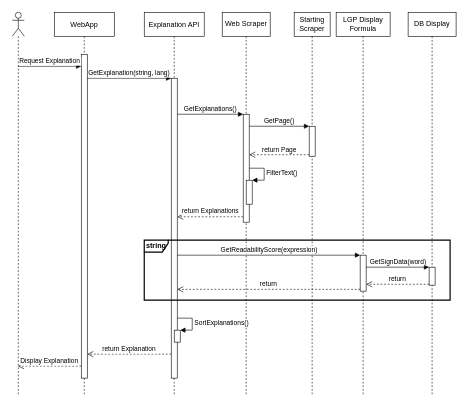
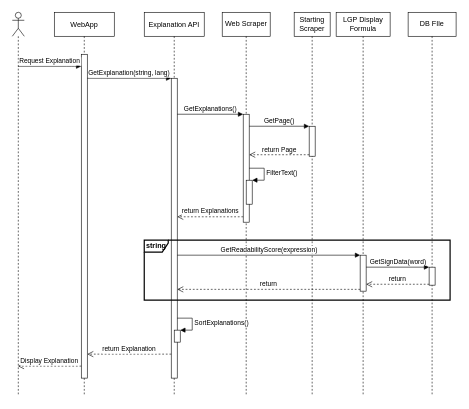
node "DB Display": label "DB Display" -> "DB FIle"
